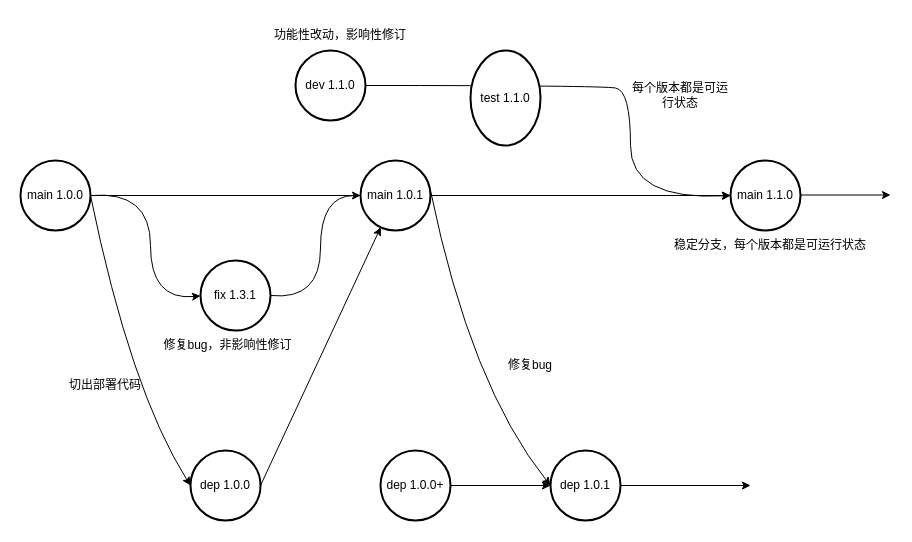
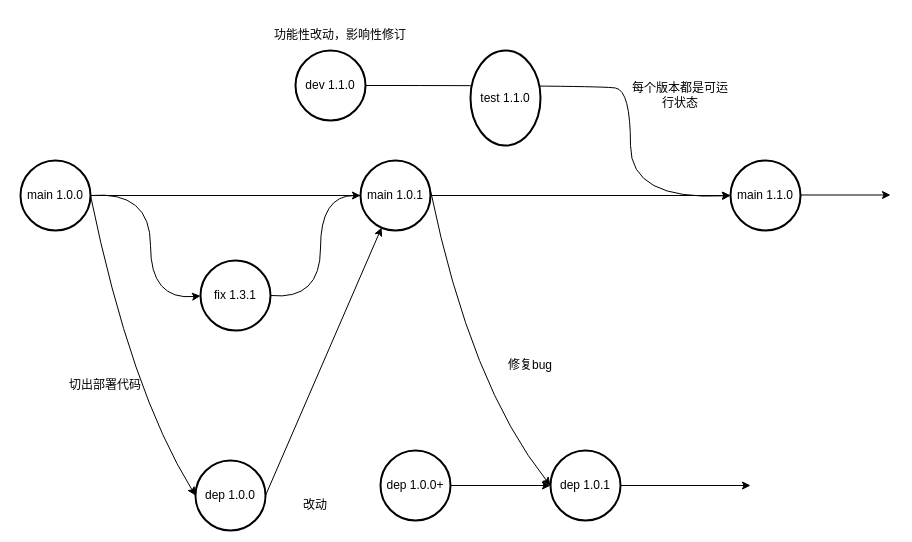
node "稳定分支，每个版本都是可运行状态": removed
node "修复bug，非影响性修订": removed
node "dep 1.0.0": moved (226, 486) -> (231, 496)
node "改动": added
